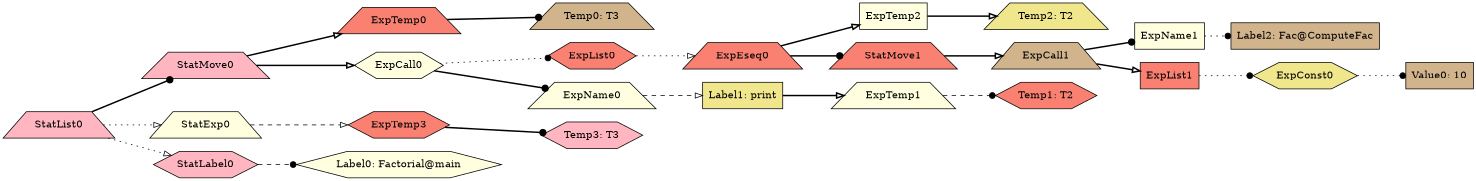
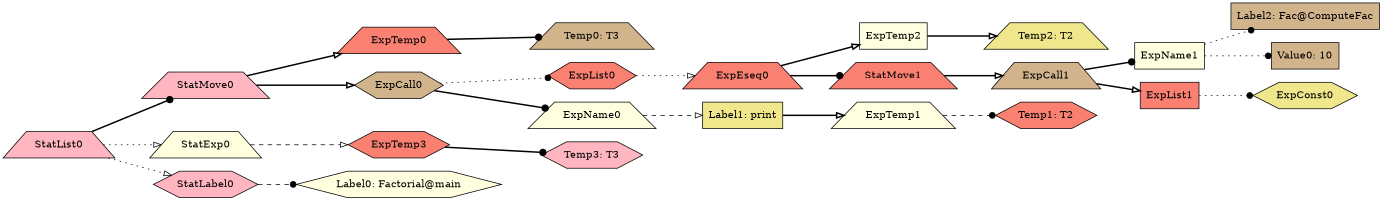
node "ExpCall0": fillcolor lightyellow -> tan
edge "ExpConst0" -> "Value0: 10": now "ExpName1" -> "Value0: 10"
